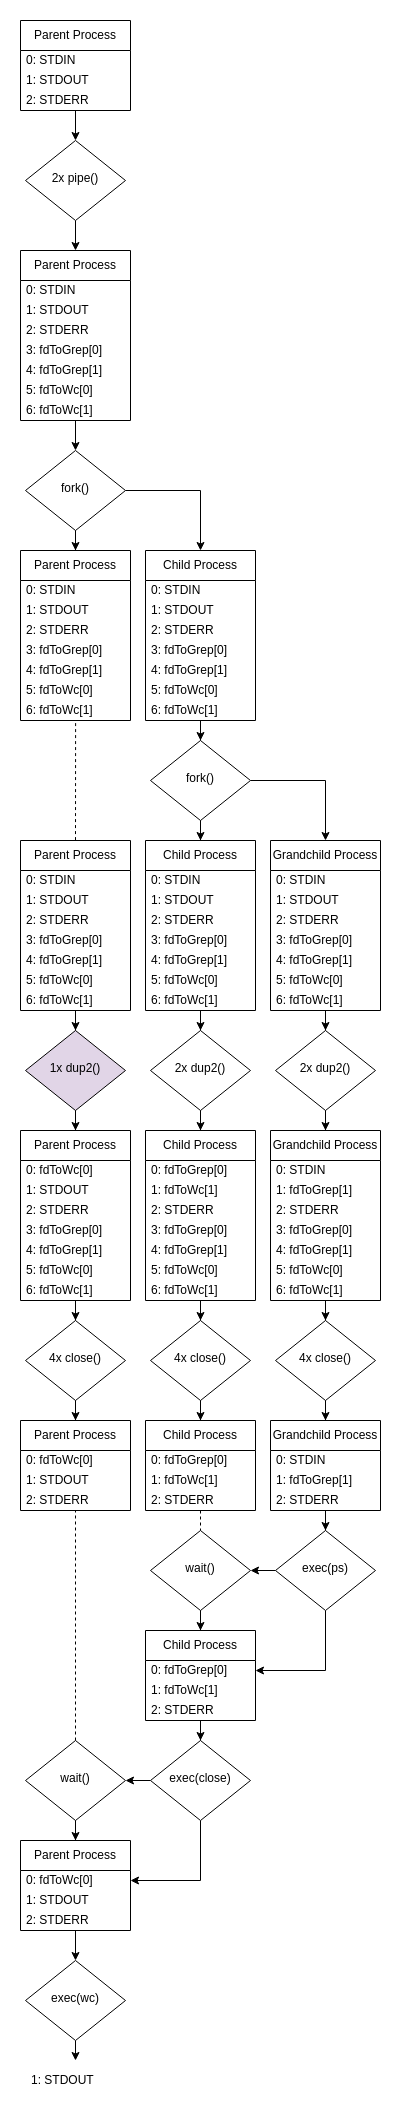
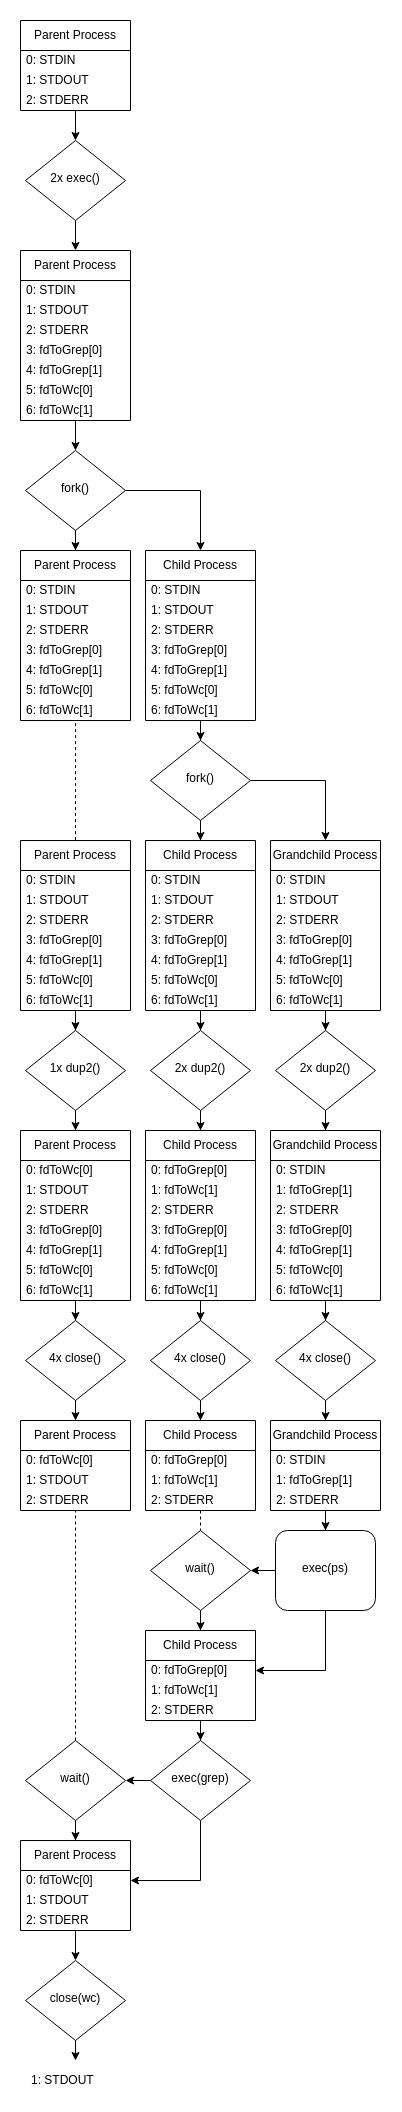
node "2x pipe()": label "2x pipe()" -> "2x exec()"
node "1x dup2()": fillcolor #e1d5e7 -> #ffffff
node "exec(ps)": shape diamond -> rounded rectangle
node "exec(close)": label "exec(close)" -> "exec(grep)"
node "exec(wc)": label "exec(wc)" -> "close(wc)"
